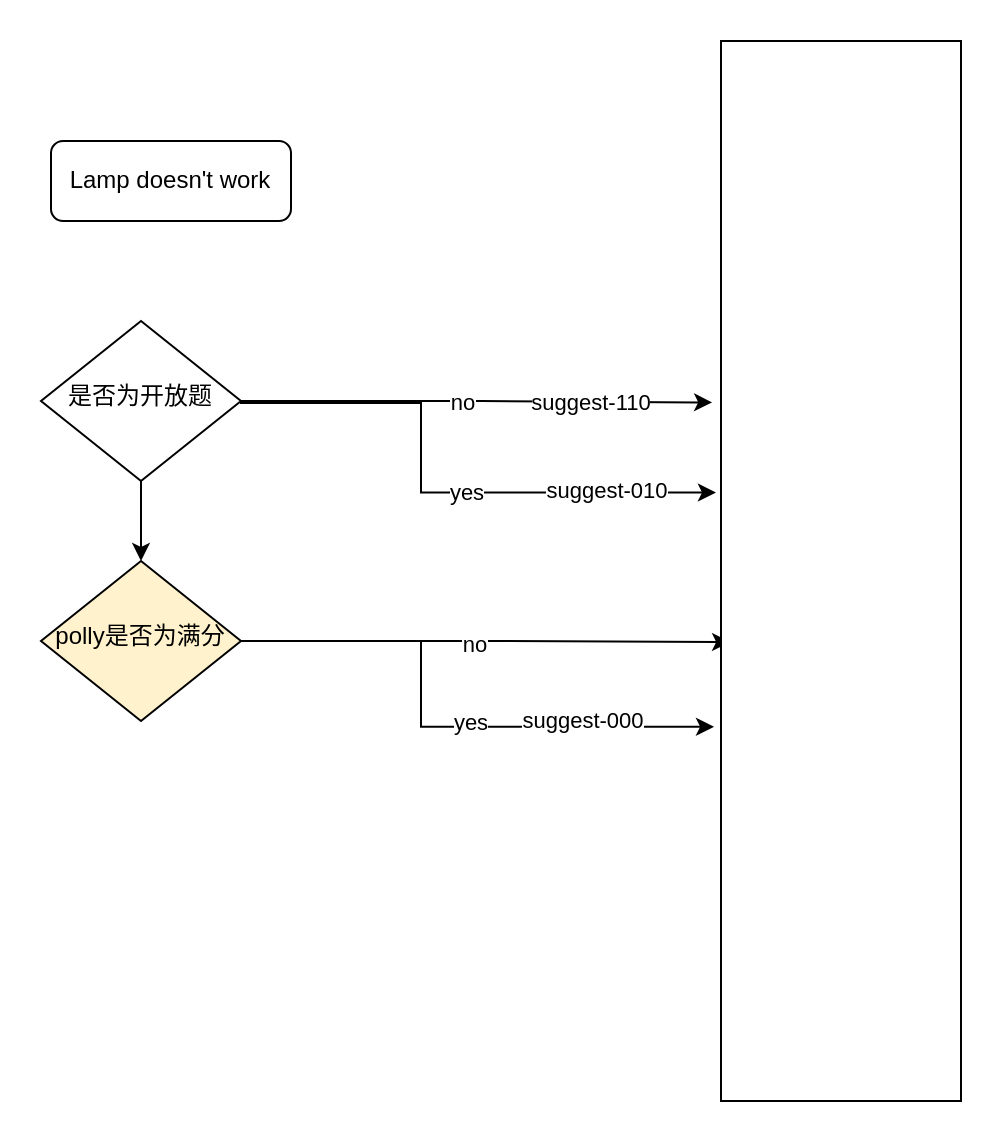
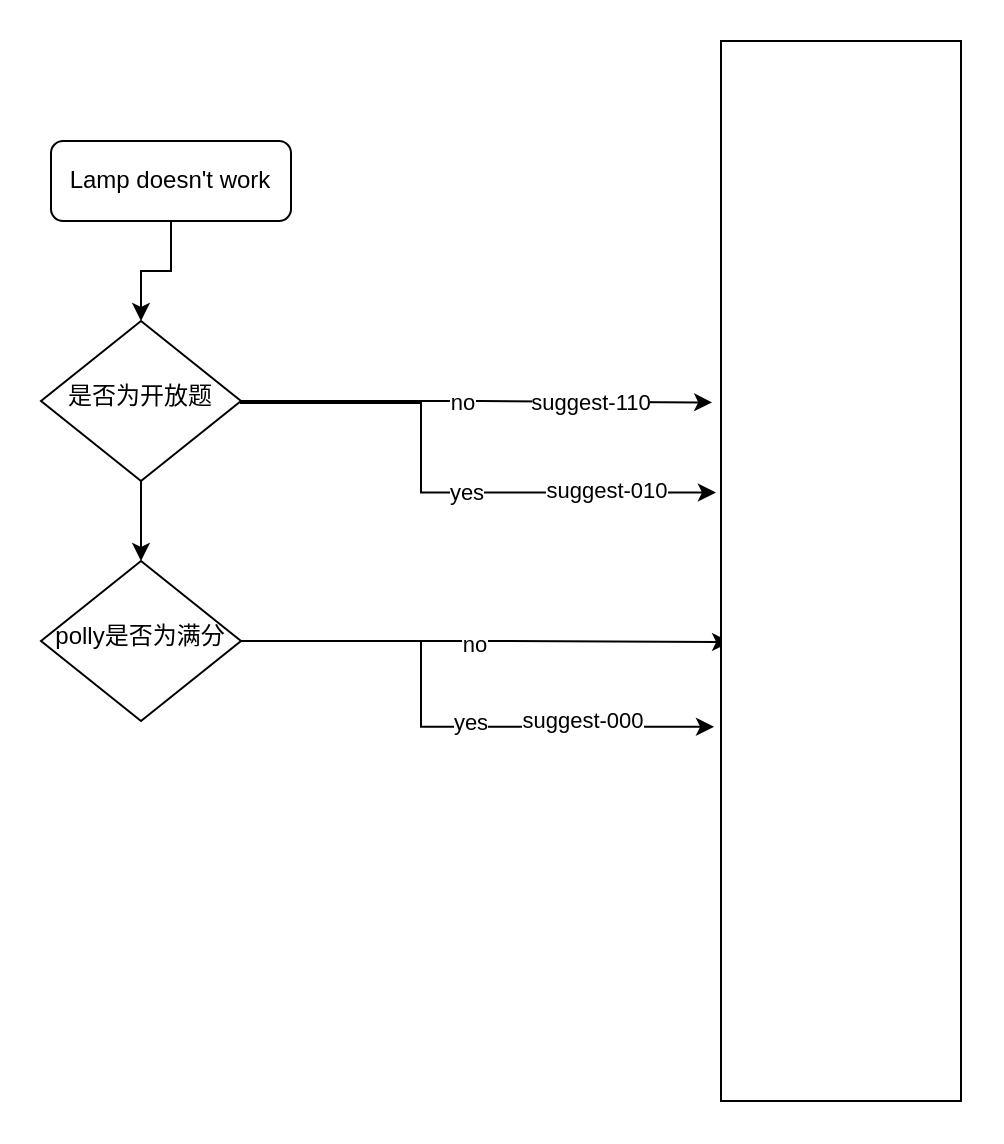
edge "Lamp doesn't work" -> "是否为开放题": added
node "polly是否为满分": fillcolor #fff2cc -> #ffffff
